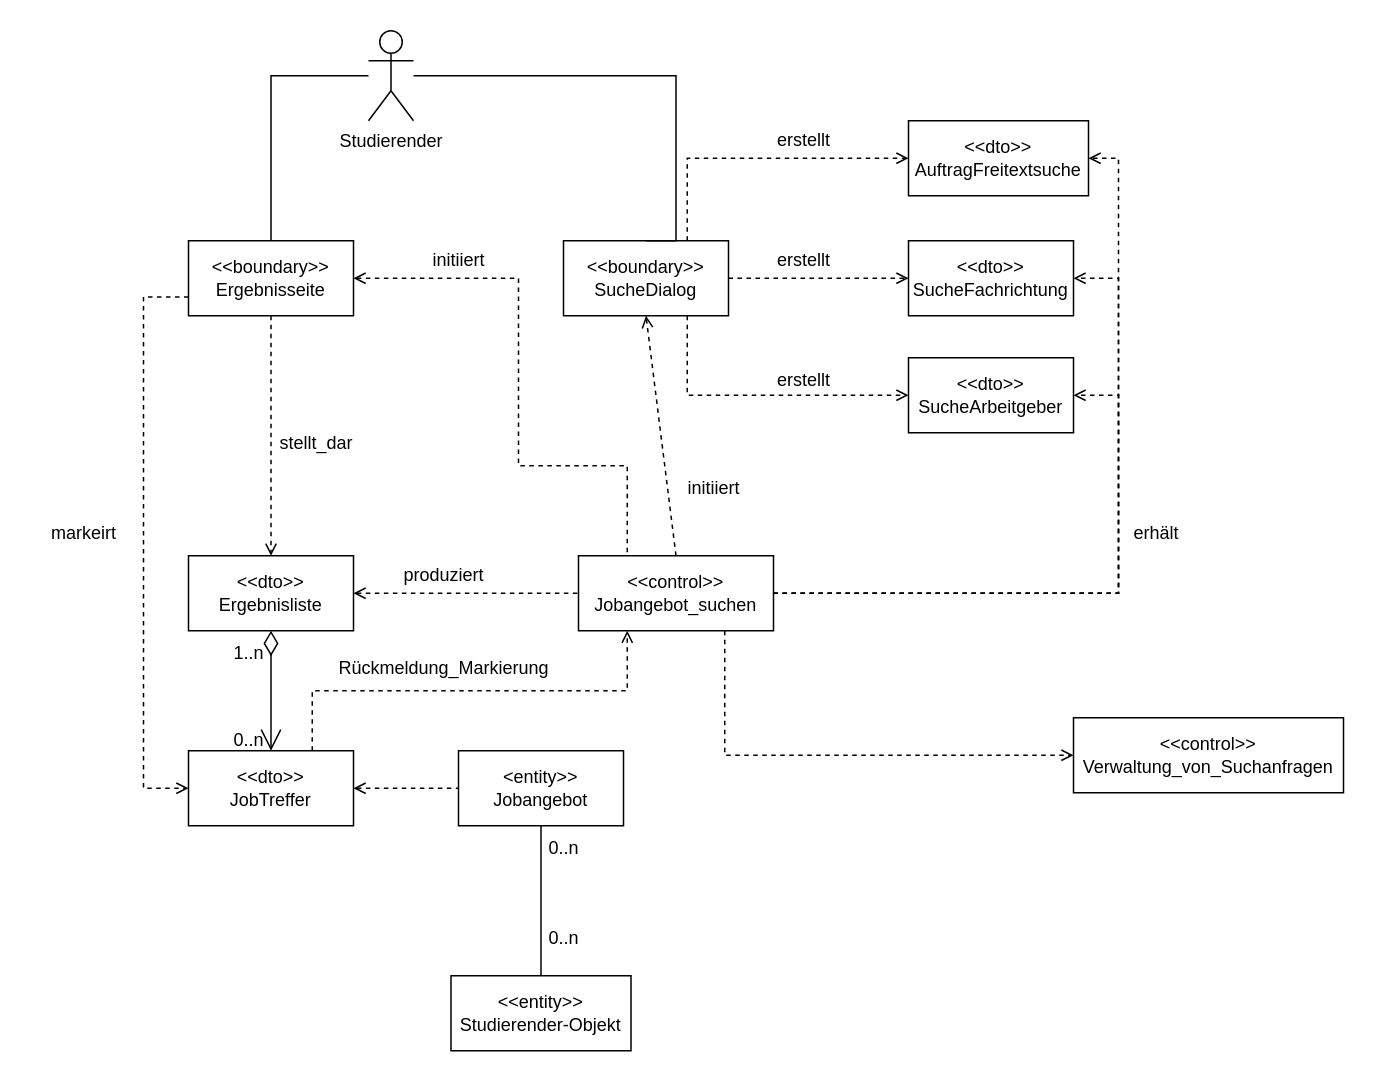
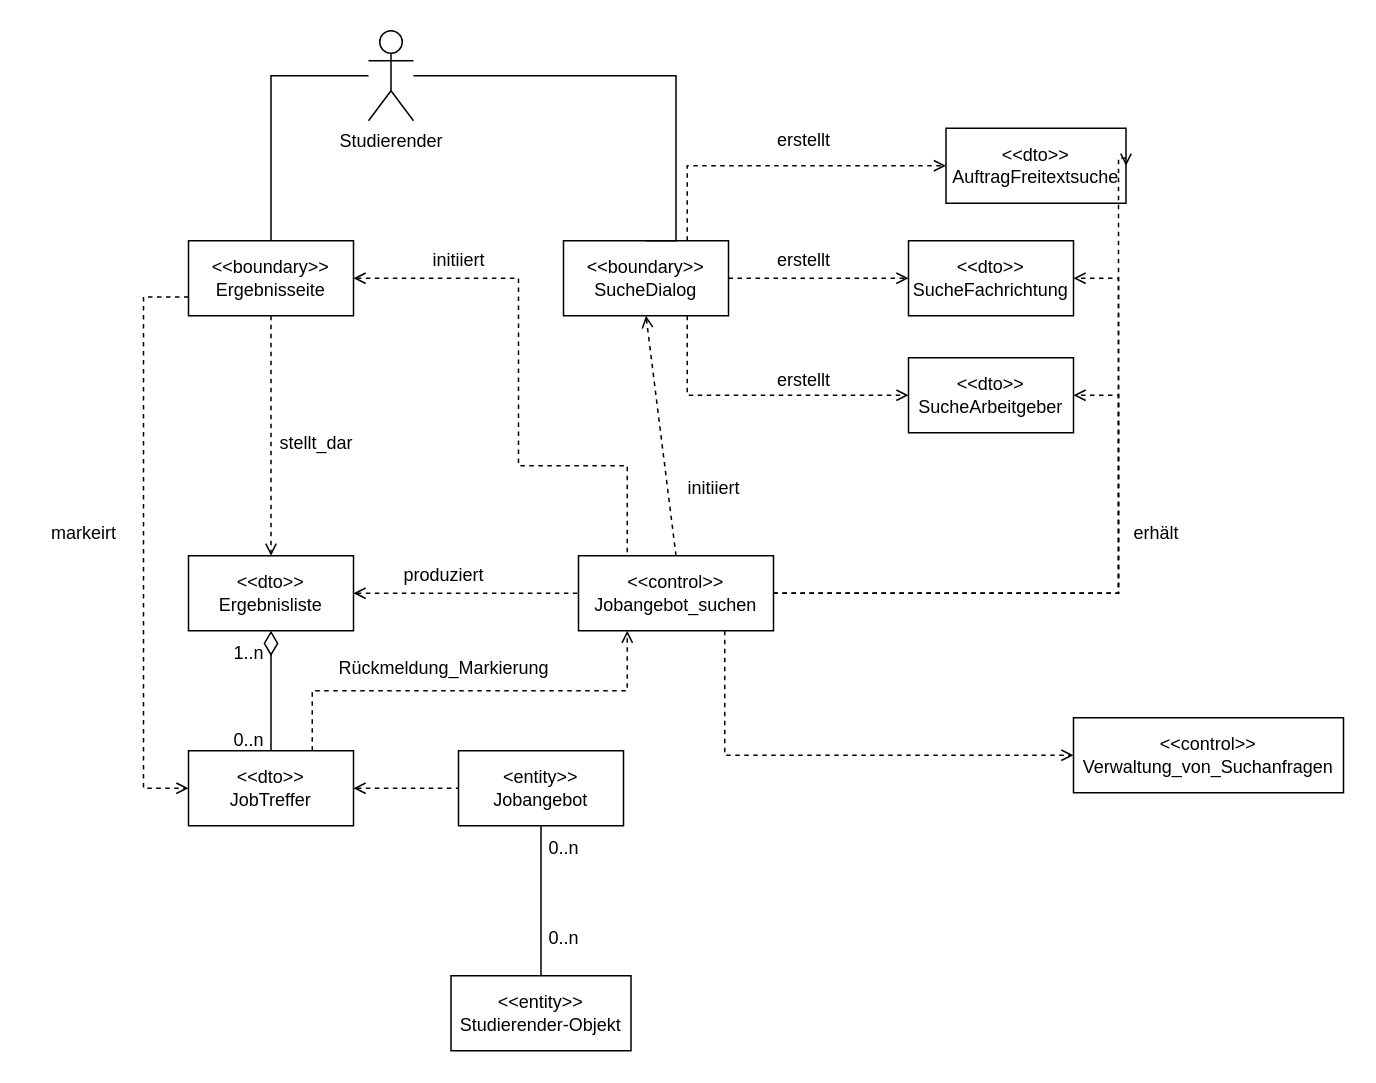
node "<<dto>> AuftragFreitextsuche": moved (998, 158) -> (1036, 166)
edge "<<dto>> Ergebnisliste" -- "<<dto>> JobTreffer": arrowhead open -> none
